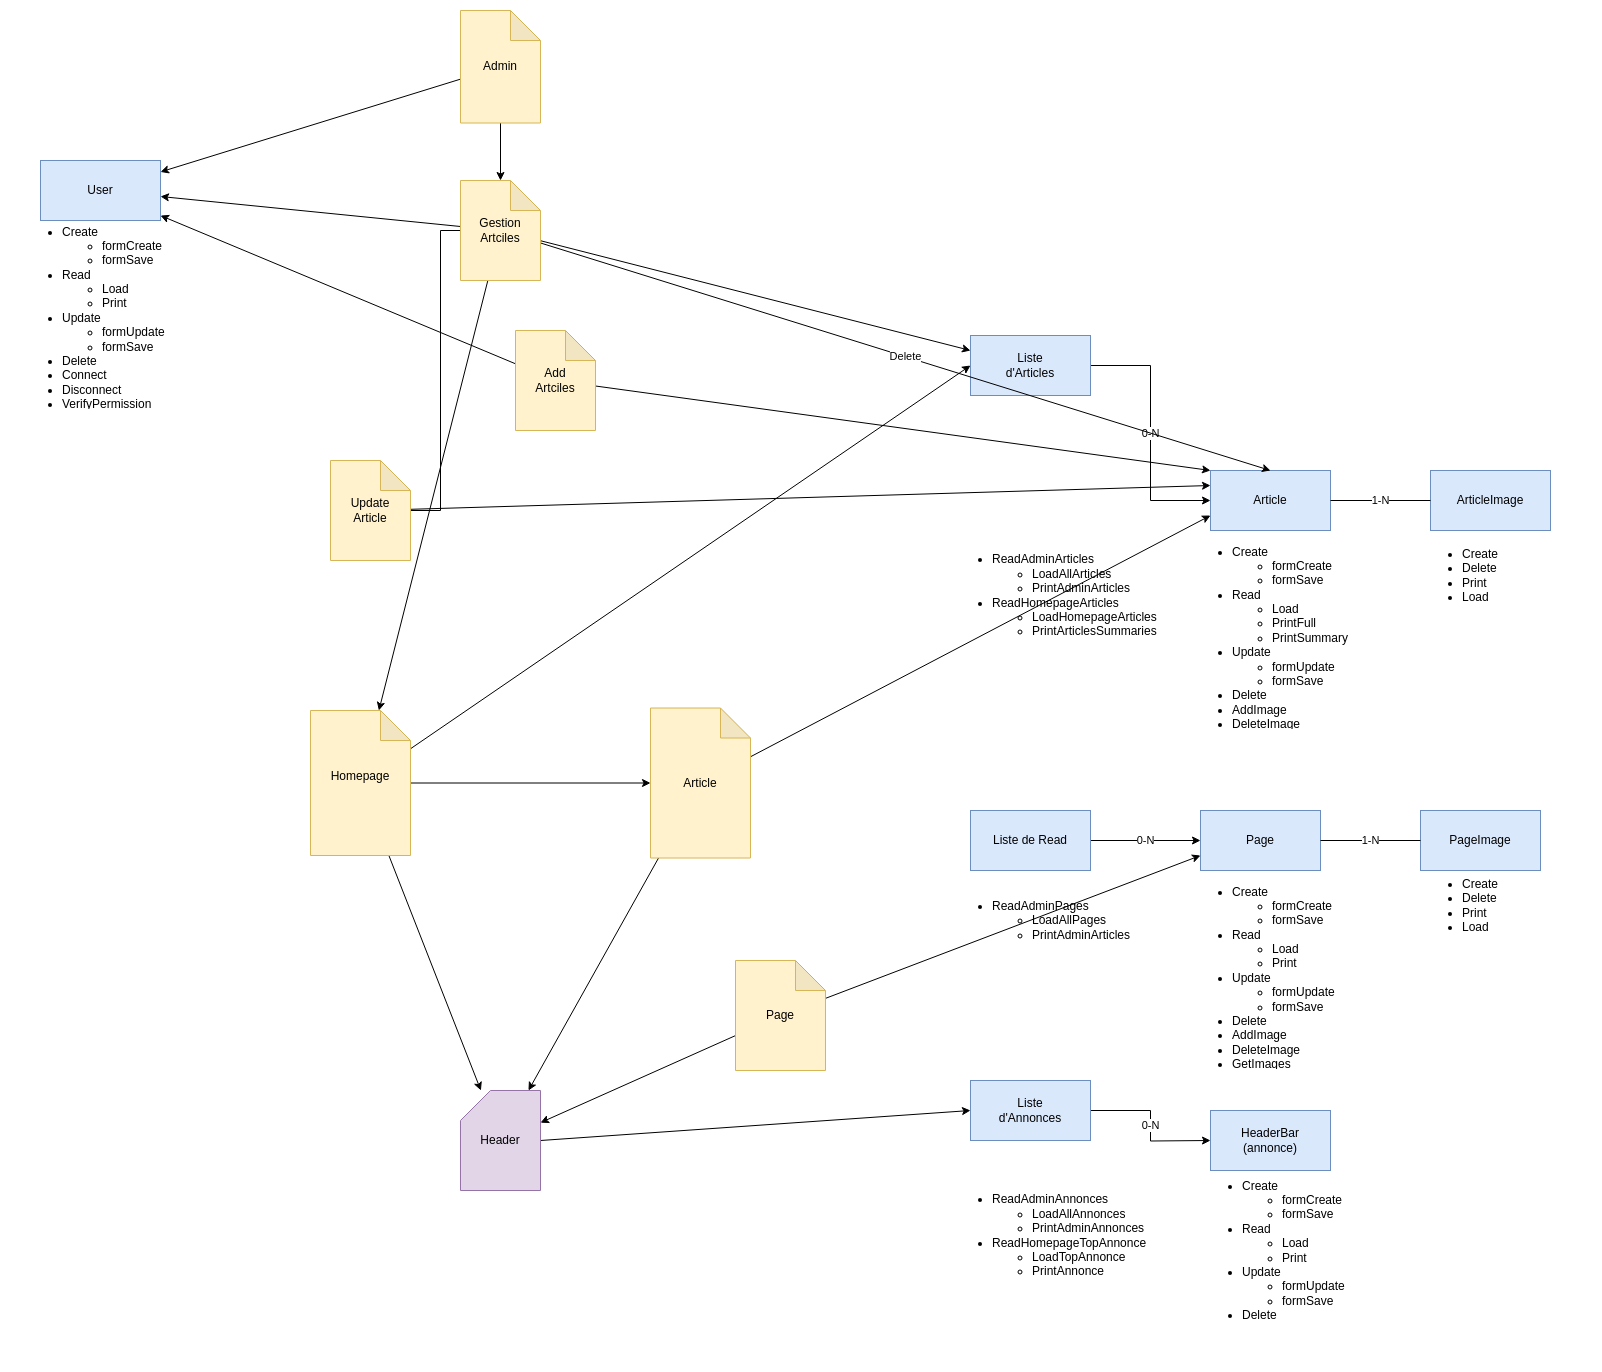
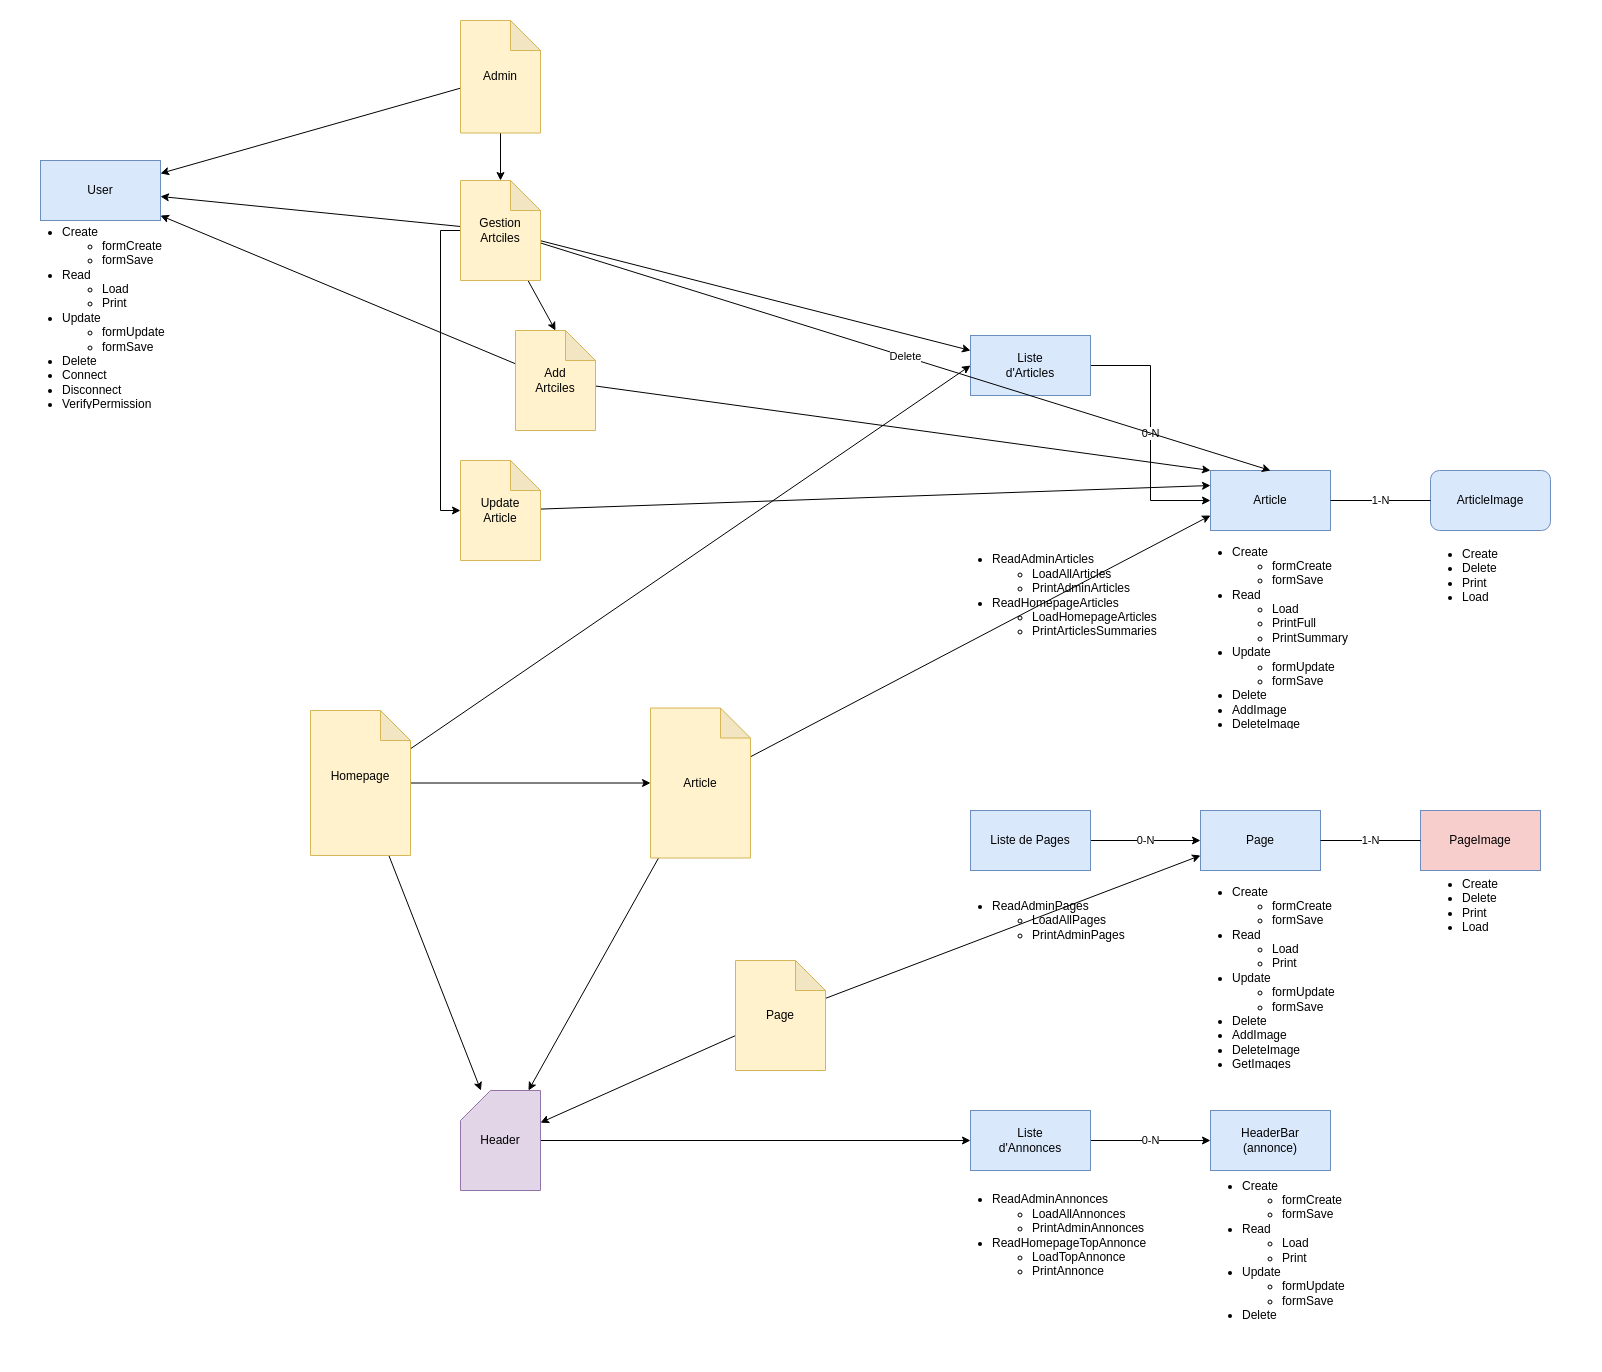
node "Admin": moved (501, 67) -> (501, 77)
node "ArticleImage": shape rectangle -> rounded rectangle
node "Update Article": moved (371, 511) -> (501, 511)
edge "Gestion Artciles" -> "Homepage": now "Gestion Artciles" -> "Add Artciles"
node "Liste de Read": label "Liste de Read" -> "Liste de Pages"
node "PageImage": fillcolor #dae8fc -> #f8cecc
node "ReadAdminPages LoadAllPages PrintAdminArticles": label "ReadAdminPages LoadAllPages PrintAdminArticles" -> "ReadAdminPages LoadAllPages PrintAdminPages"
node "Liste d'Annonces": moved (1031, 1111) -> (1031, 1141)
